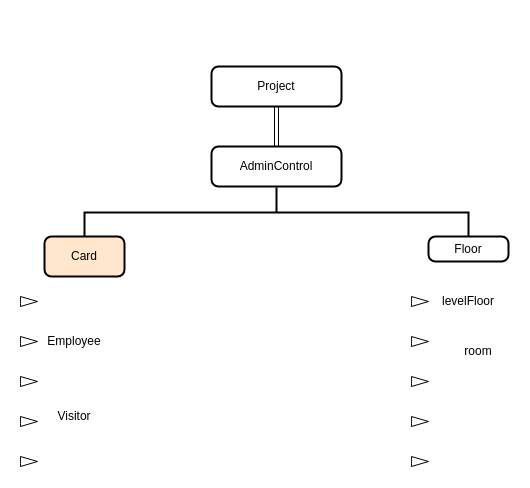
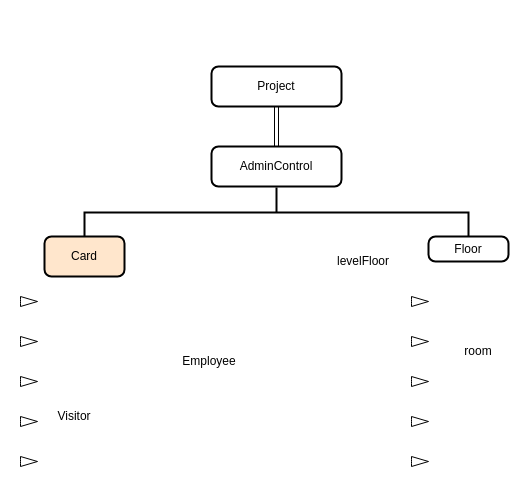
node "levelFloor": moved (469, 302) -> (364, 262)
node "Employee": moved (75, 342) -> (210, 362)
